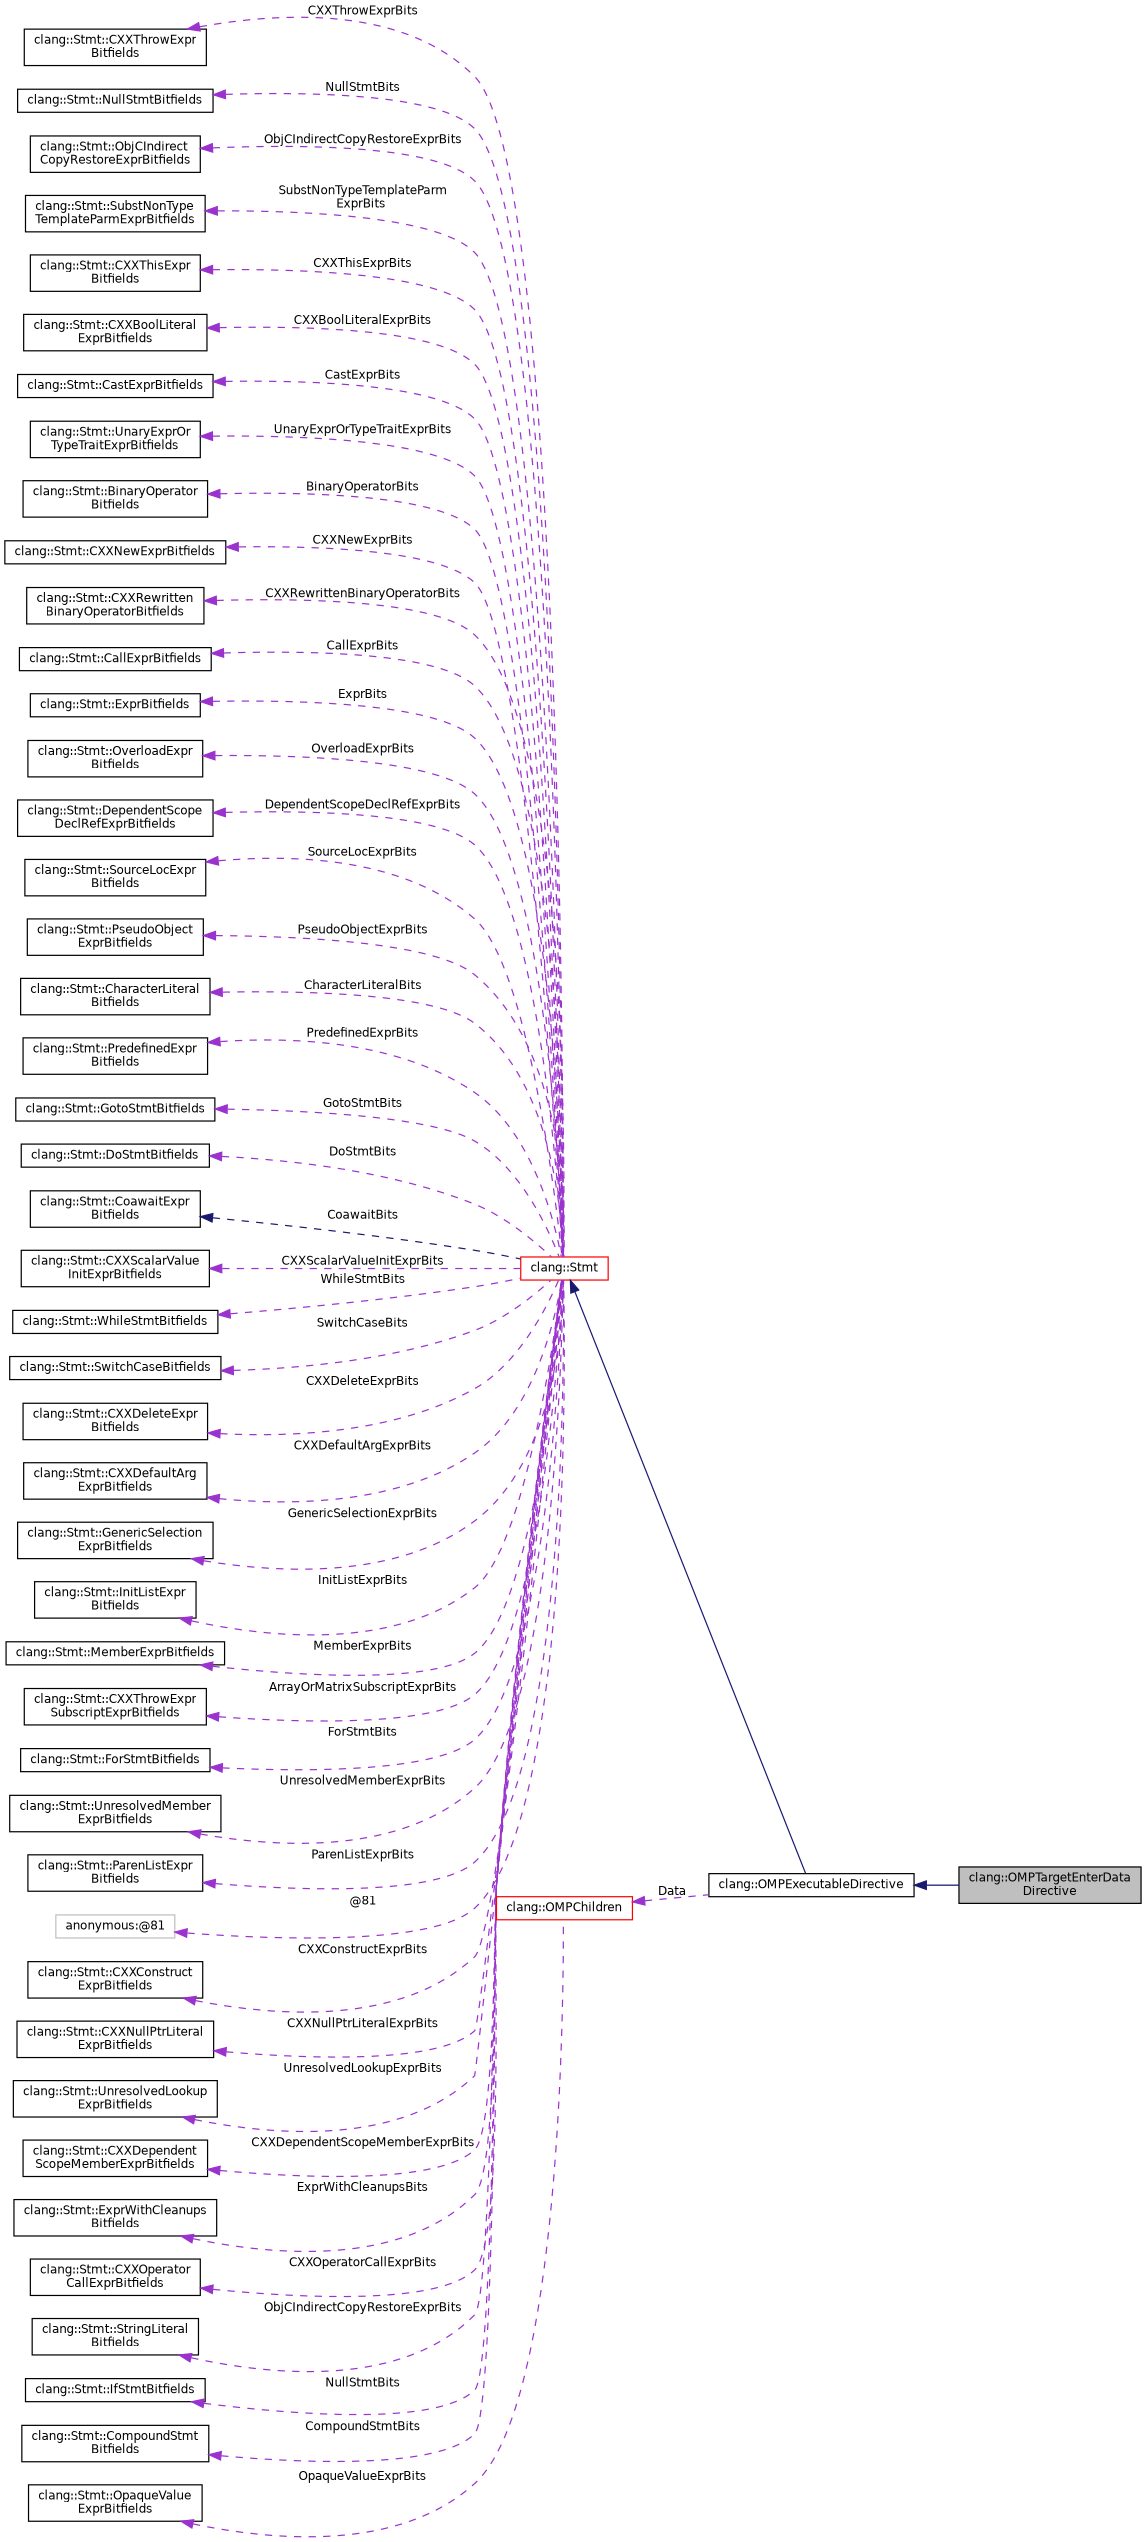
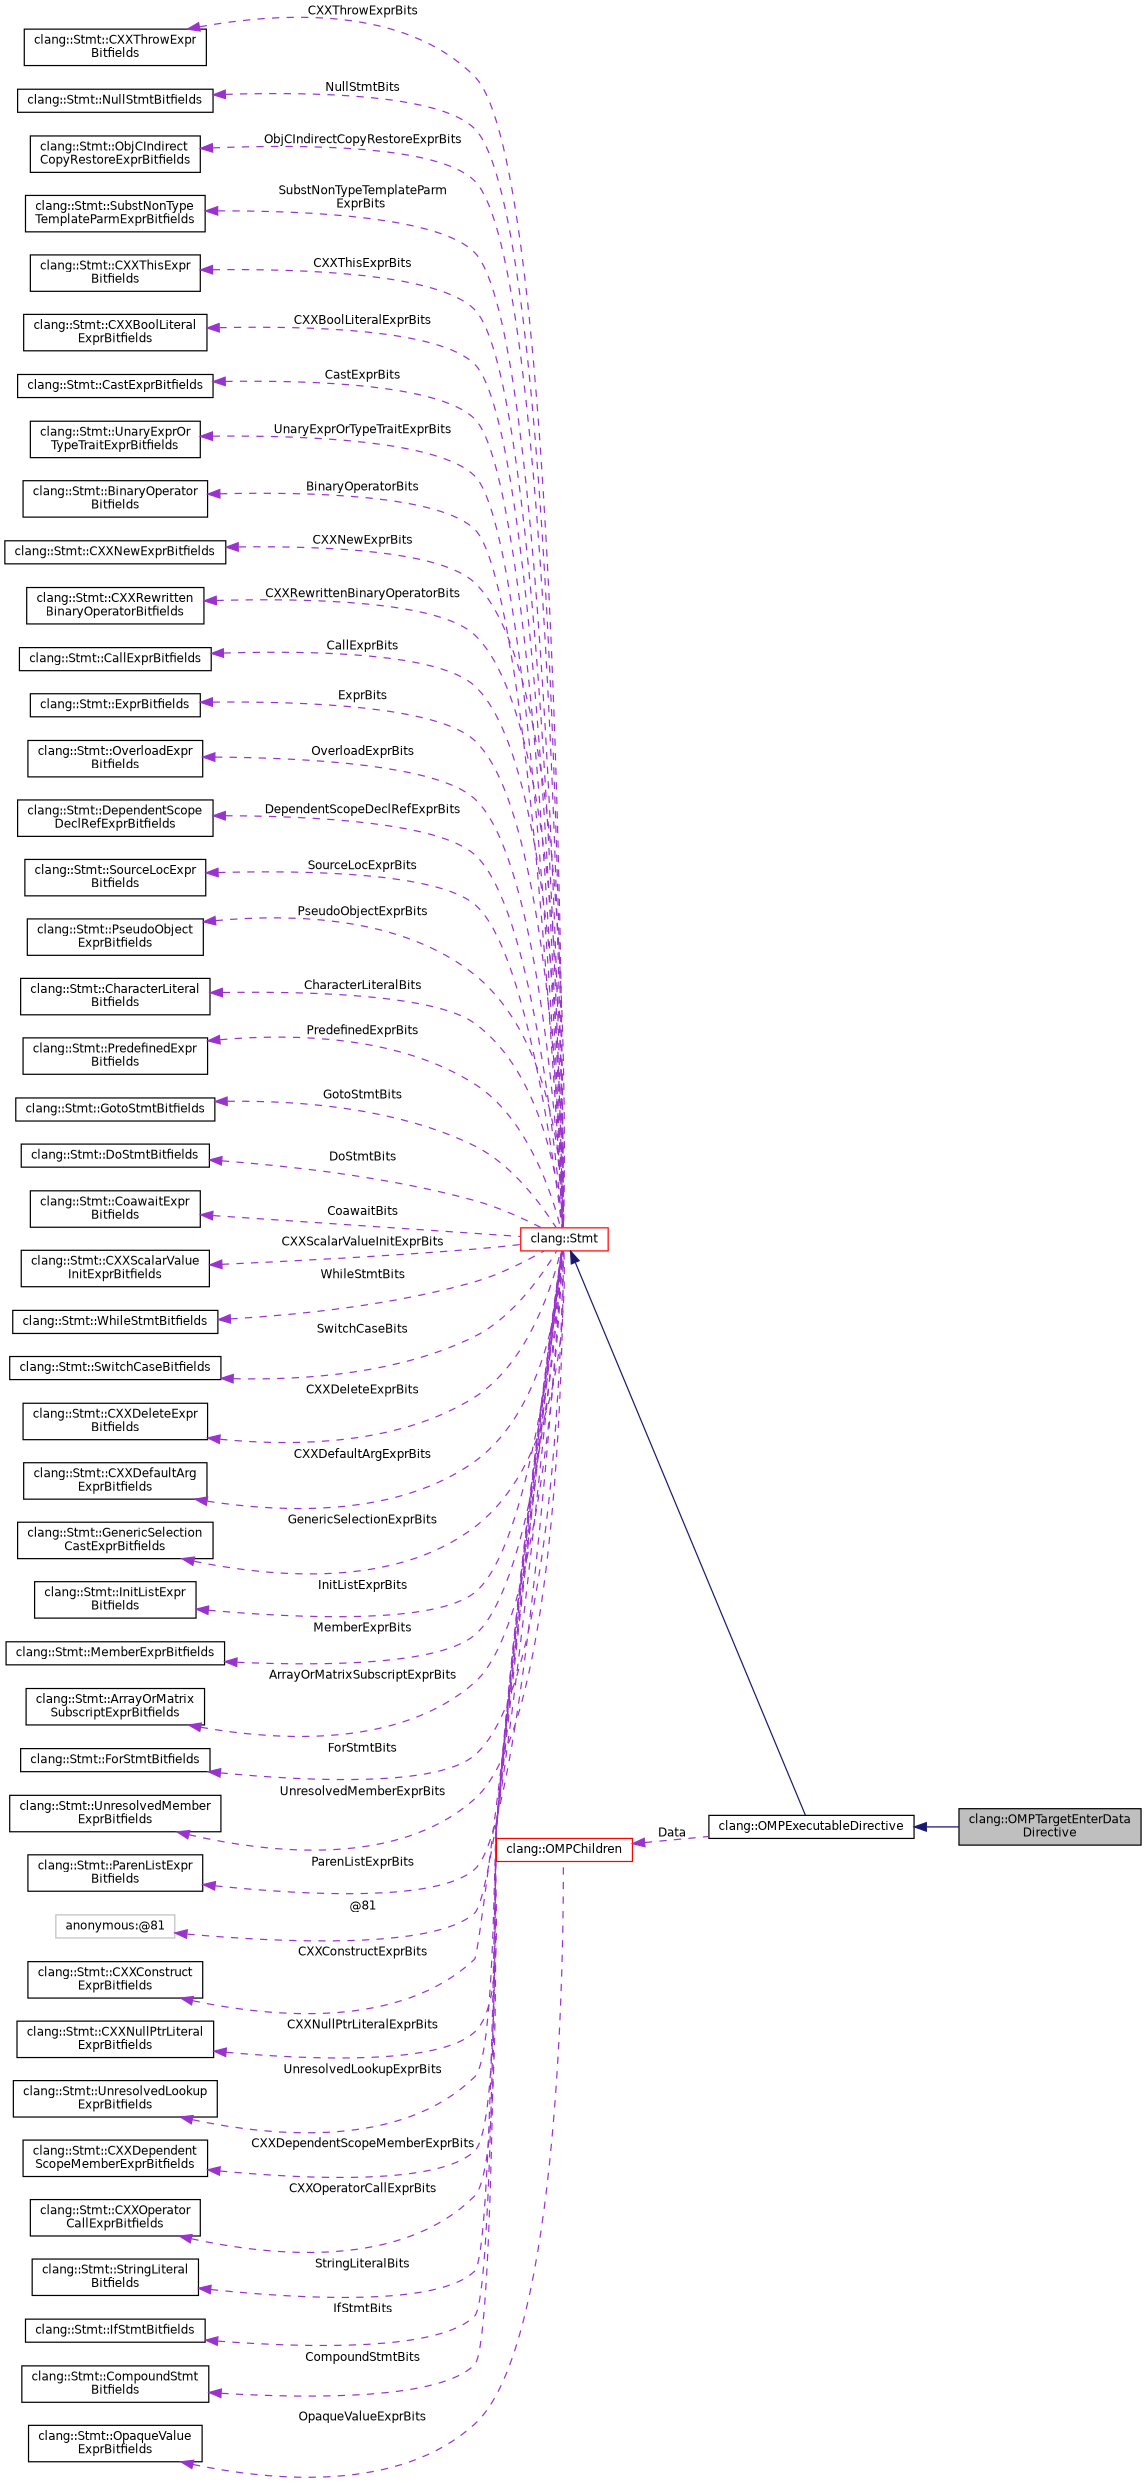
edge "clang::Stmt" -> "clang::Stmt::CoawaitExpr Bitfields": color midnightblue -> darkorchid3
node "clang::Stmt::GenericSelection ExprBitfields": label "clang::Stmt::GenericSelection ExprBitfields" -> "clang::Stmt::GenericSelection CastExprBitfields"
node "clang::Stmt::CXXThrowExpr SubscriptExprBitfields": label "clang::Stmt::CXXThrowExpr SubscriptExprBitfields" -> "clang::Stmt::ArrayOrMatrix SubscriptExprBitfields"
node "clang::Stmt::ExprWithCleanups Bitfields": removed
edge "clang::Stmt" -> "clang::Stmt::StringLiteral Bitfields": label " ObjCIndirectCopyRestoreExprBits" -> " StringLiteralBits"
edge "clang::Stmt" -> "clang::Stmt::IfStmtBitfields": label " NullStmtBits" -> " IfStmtBits"
